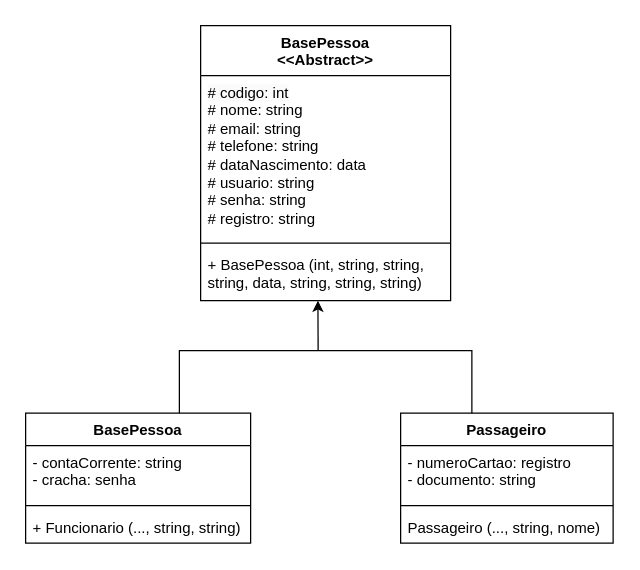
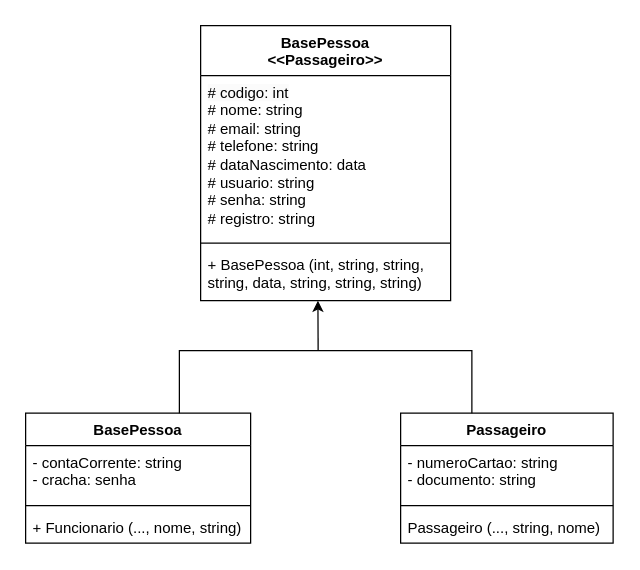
node "BasePessoa <<Abstract>>": label "BasePessoa <<Abstract>>" -> "BasePessoa <<Passageiro>>"
node "- numeroCartao: registro - documento: string": label "- numeroCartao: registro - documento: string" -> "- numeroCartao: string - documento: string"
node "+ Funcionario (..., string, string)": label "+ Funcionario (..., string, string)" -> "+ Funcionario (..., nome, string)"
